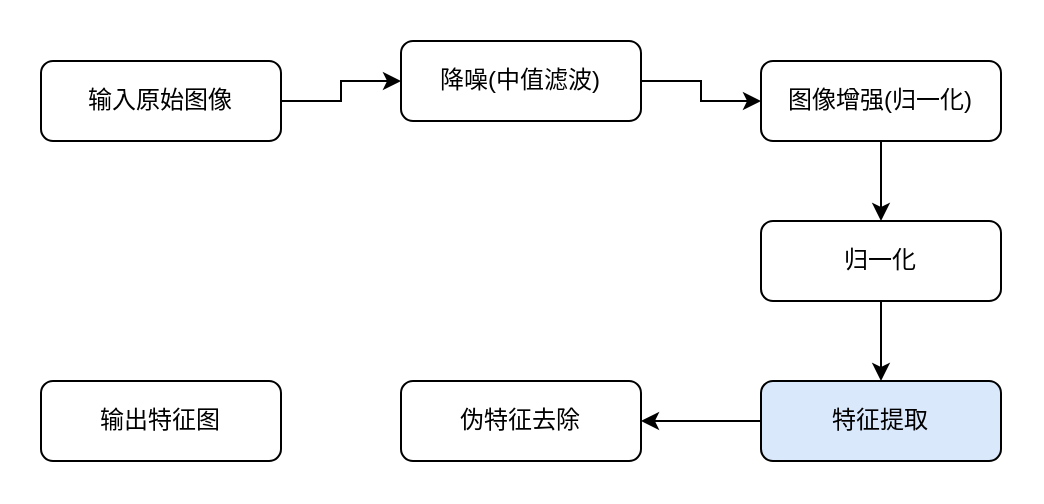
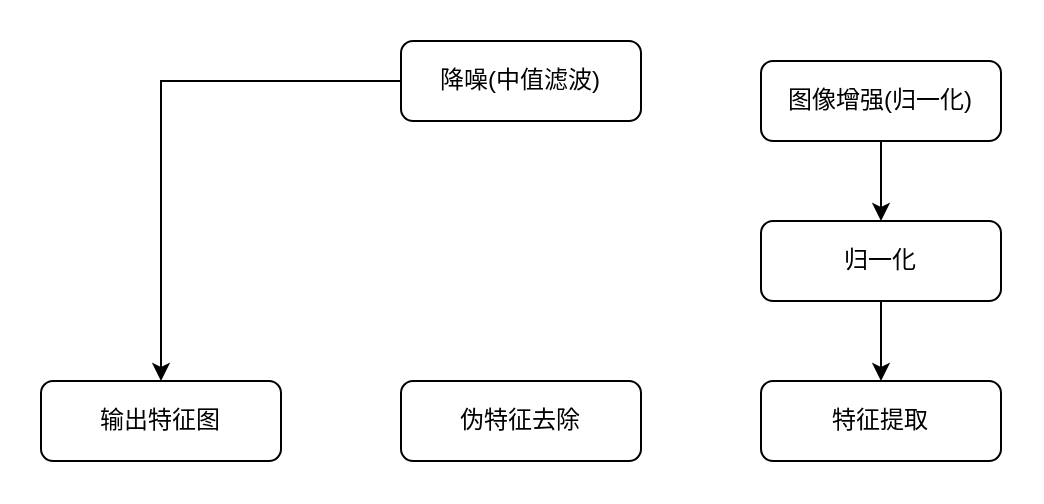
edge "降噪(中值滤波)" -> "图像增强(归一化)": now "降噪(中值滤波)" -> "输出特征图"
node "输入原始图像": removed
edge "输入原始图像" -> "降噪(中值滤波)": removed
edge "特征提取" -> "伪特征去除": removed
node "特征提取": fillcolor #dae8fc -> #ffffff
